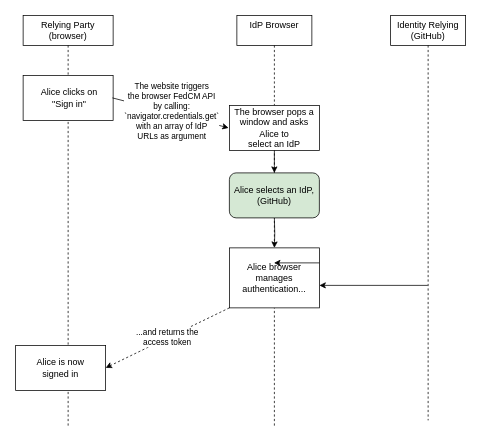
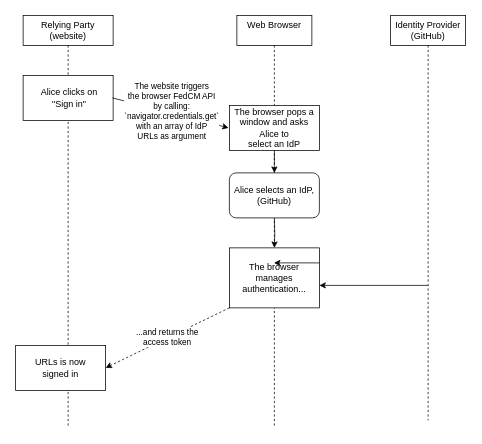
node "Relying Party (browser)": label "Relying Party (browser)" -> "Relying Party (website)"
node "IdP Browser": label "IdP Browser" -> "Web Browser"
node "Identity Relying (GitHub)": label "Identity Relying (GitHub)" -> "Identity Provider (GitHub)"
node "Alice selects an IdP, (GitHub)": fillcolor #d5e8d4 -> #ffffff
node "Alice browser manages authentication...": label "Alice browser manages authentication..." -> "The browser manages authentication..."
node "Alice is now signed in": label "Alice is now signed in" -> "URLs is now signed in"
